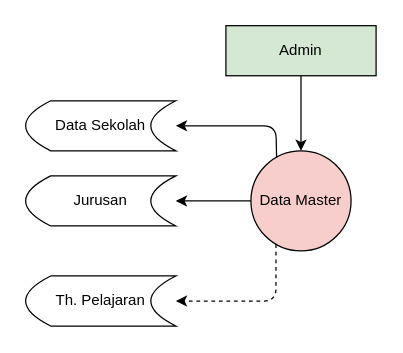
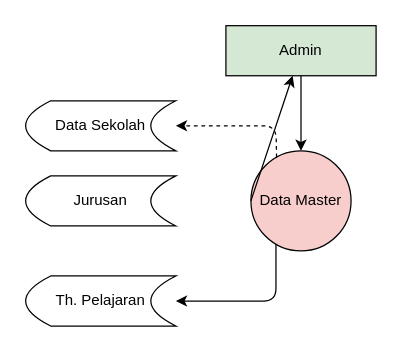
edge "Data Master" -> "Data Sekolah": style solid -> dashed
edge "Data Master" -> "Jurusan": now "Data Master" -> "Admin"
edge "Data Master" -> "Th. Pelajaran": style dashed -> solid
